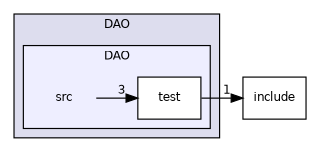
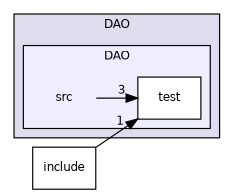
edge "test" -> "include": reversed
